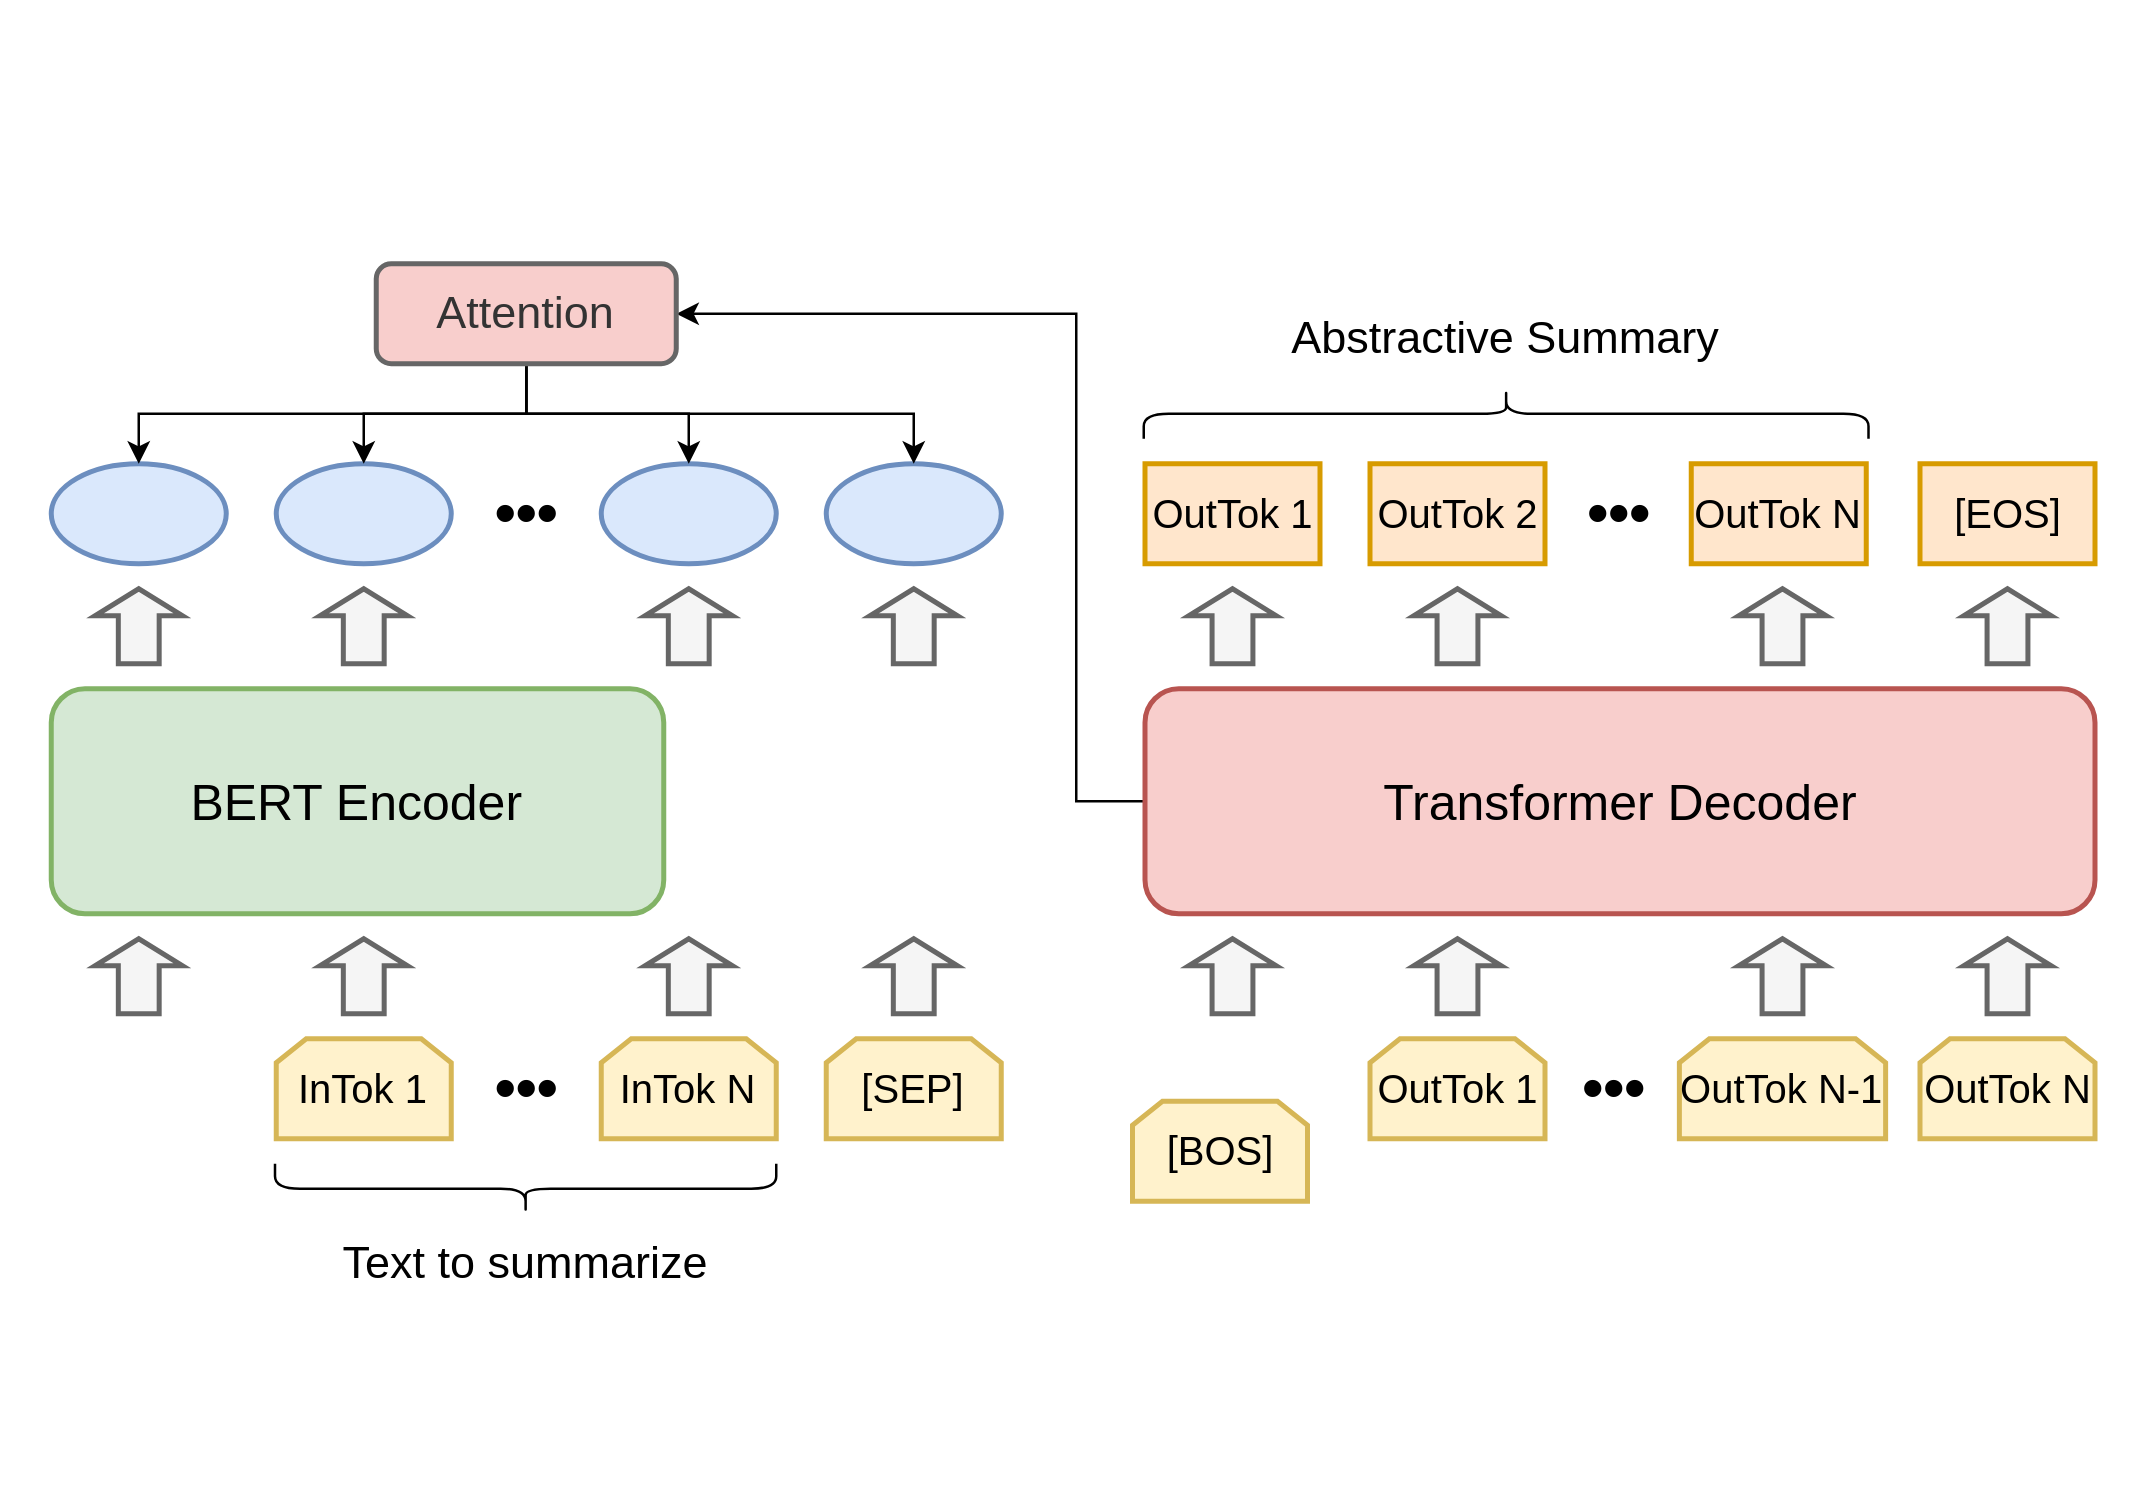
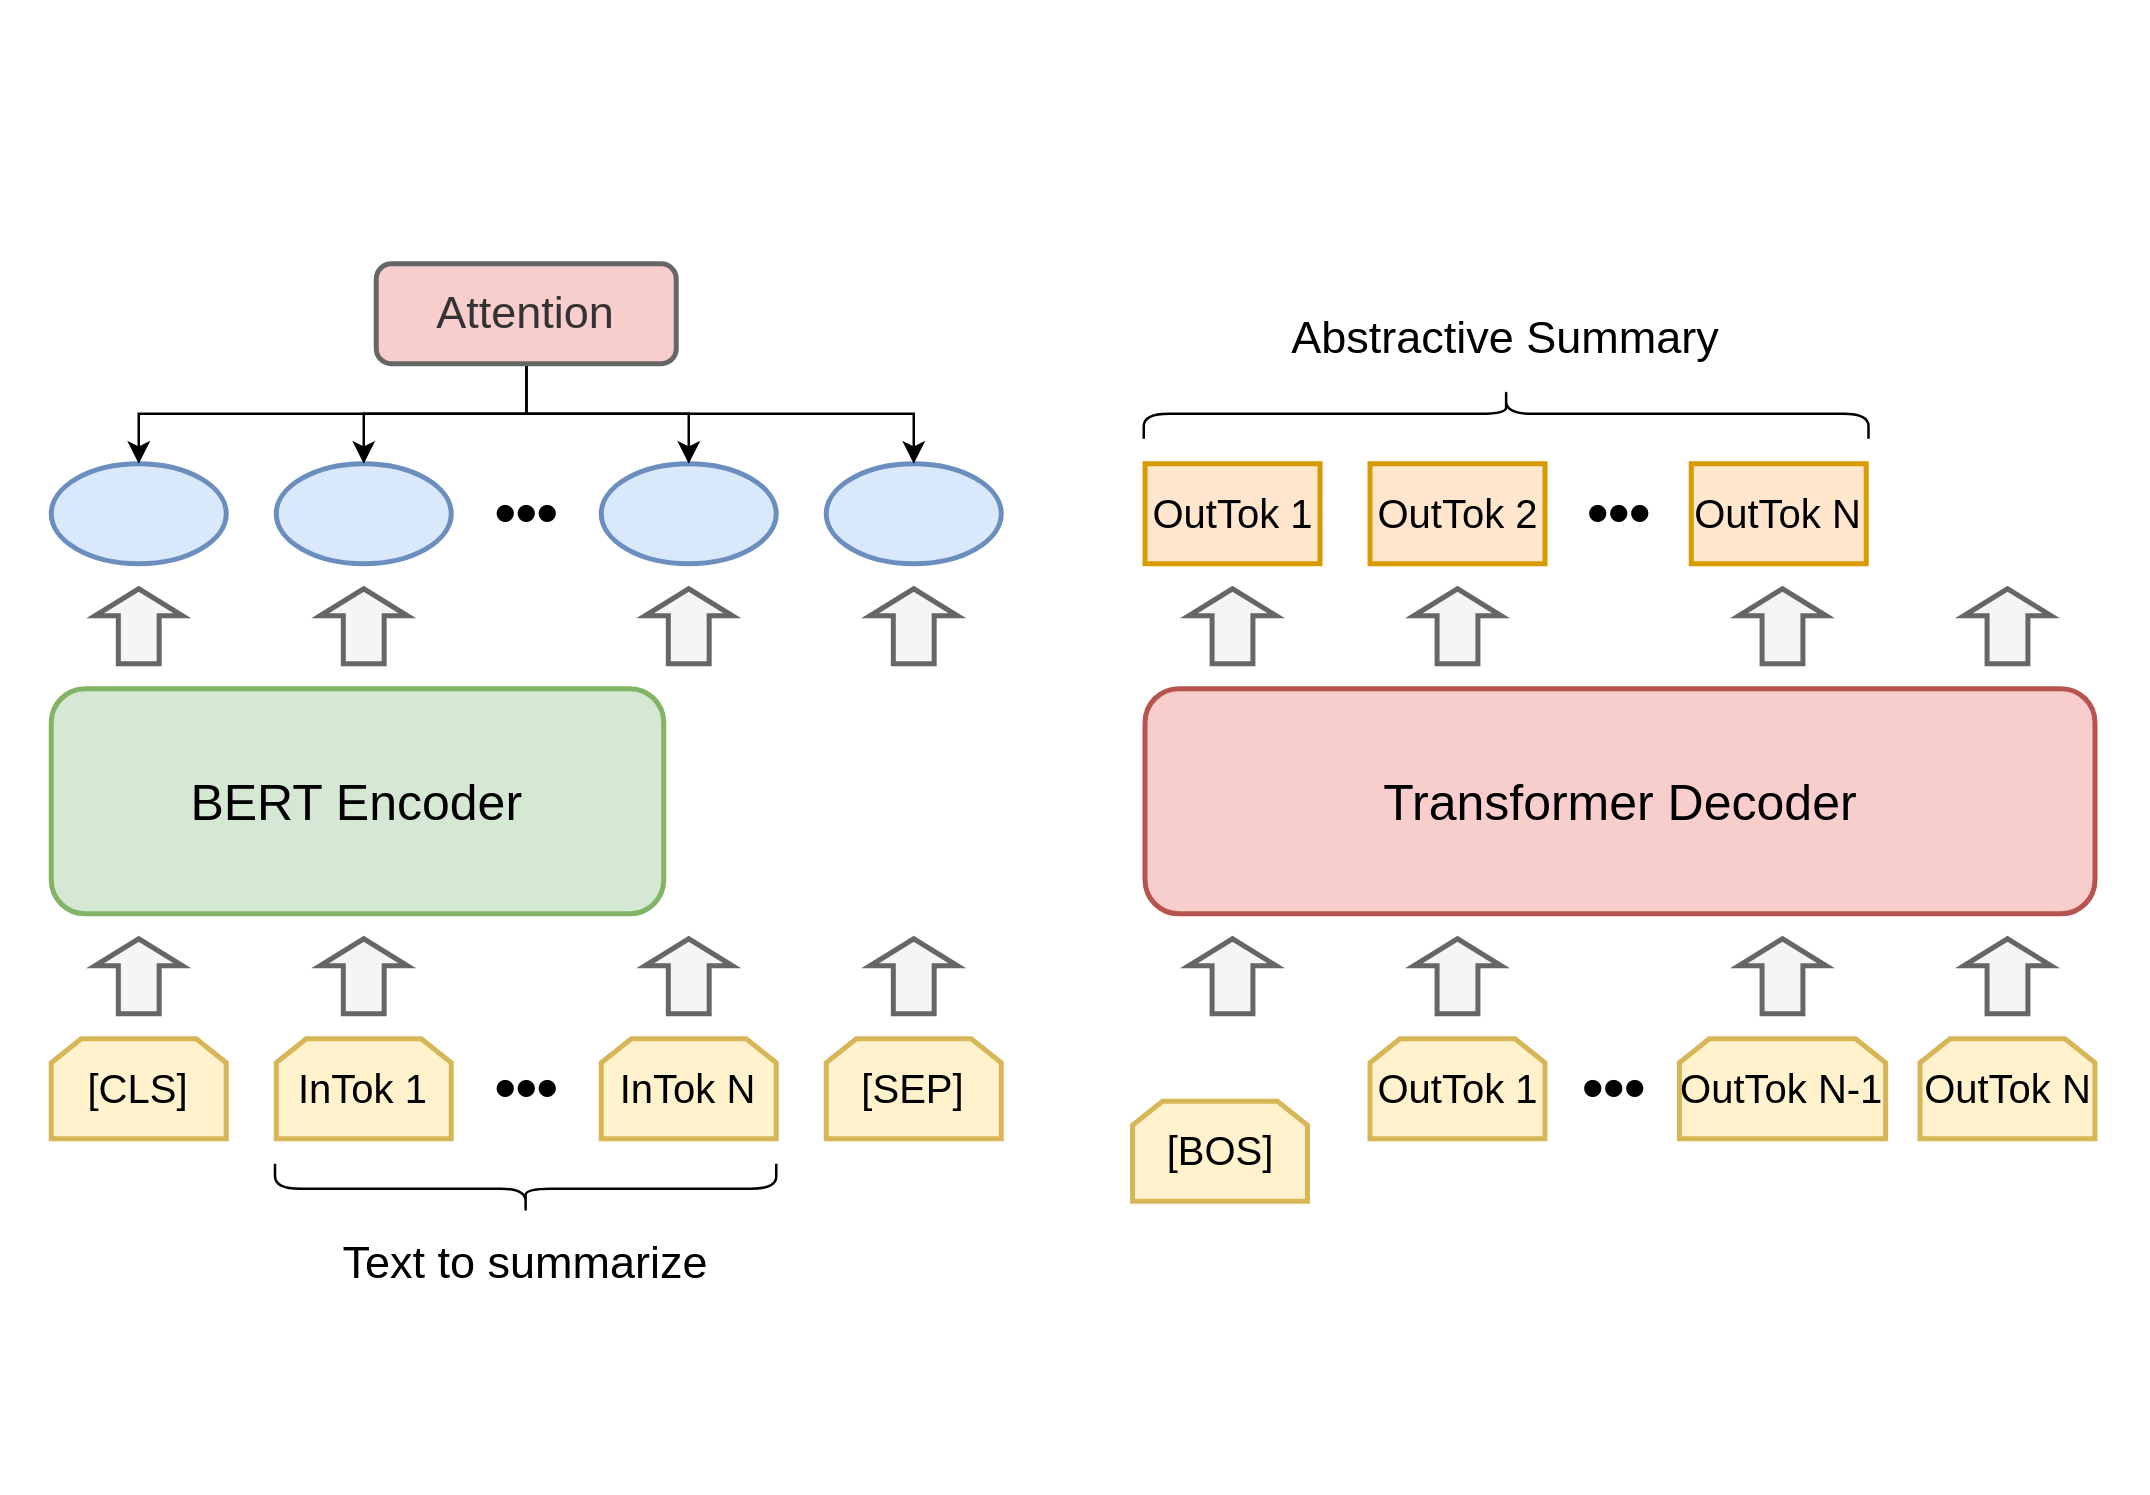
edge "Transformer Decoder" -> "Attention": removed
node "[EOS]": removed
node "[CLS]": added
